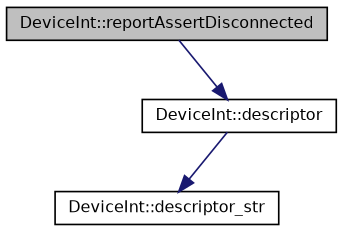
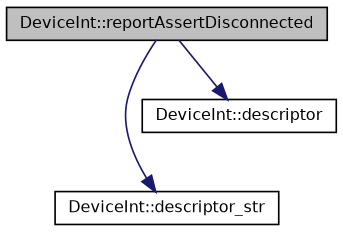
edge "DeviceInt::descriptor" -> "DeviceInt::descriptor_str": now "DeviceInt::reportAssertDisconnected" -> "DeviceInt::descriptor_str"
